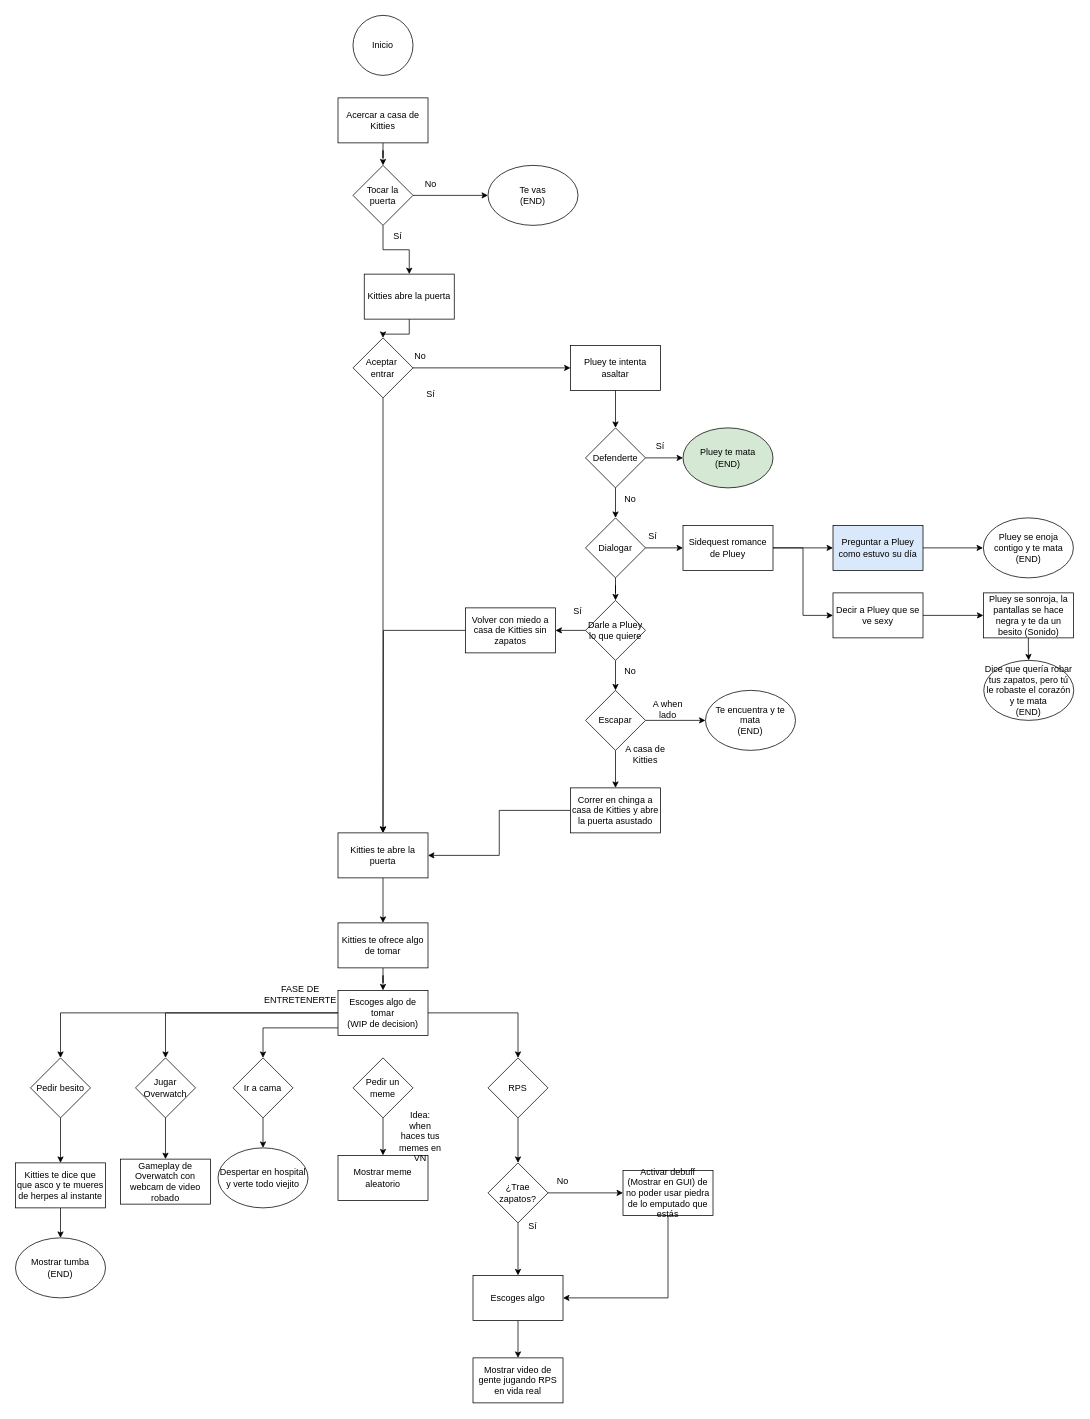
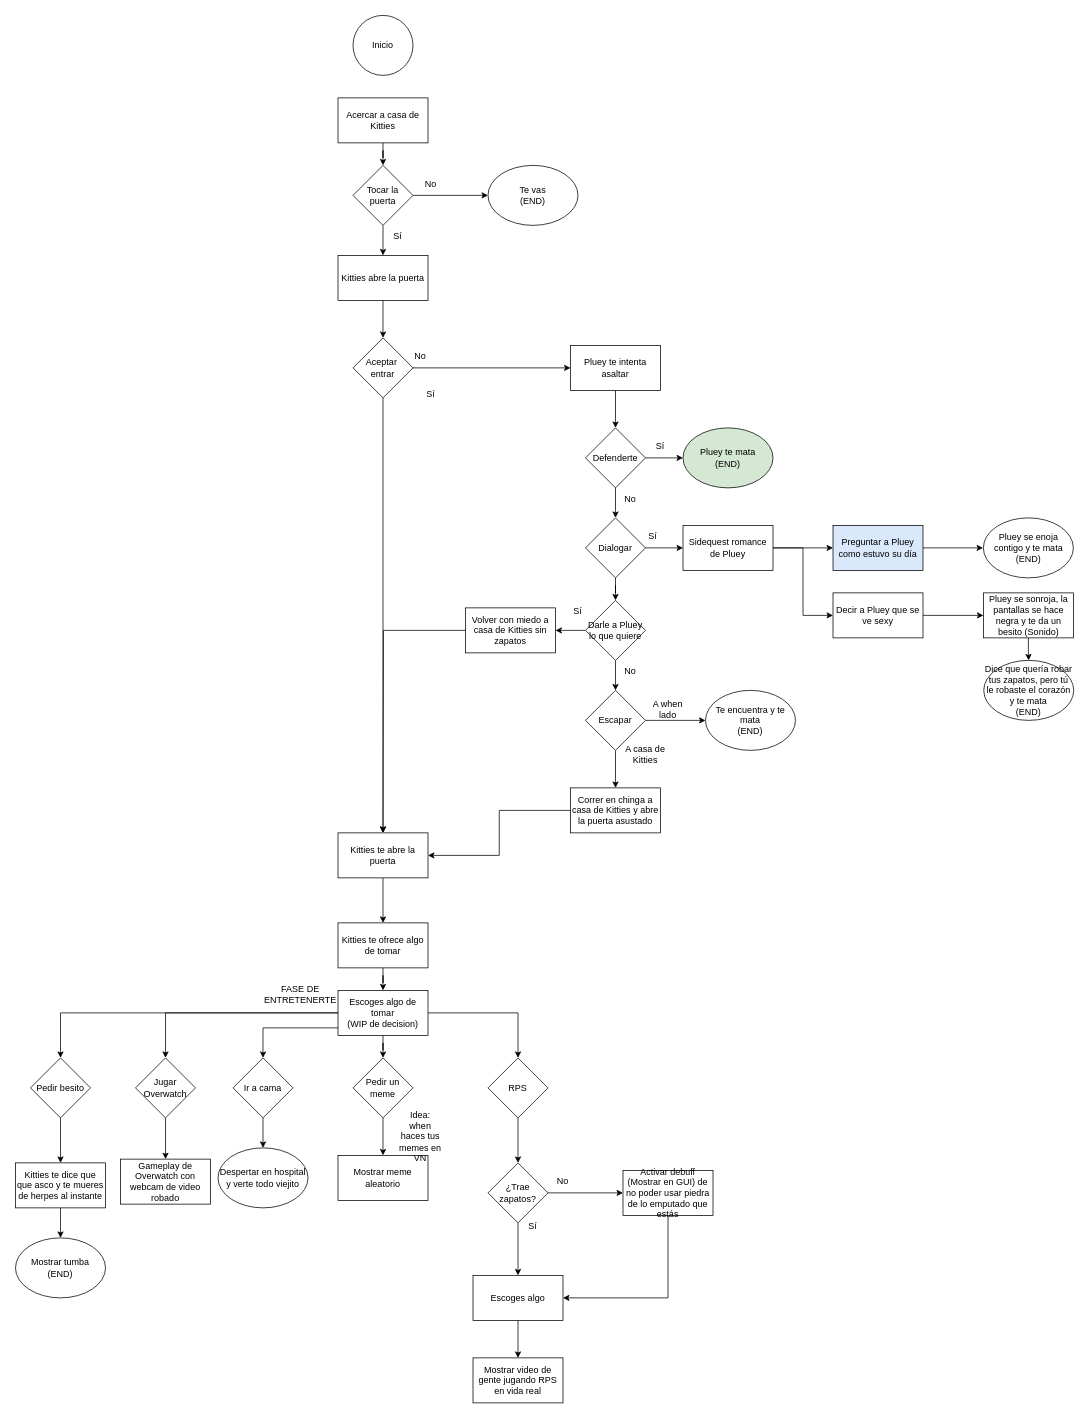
node "Kitties abre la puerta": moved (409, 297) -> (383, 278)
edge "Escoges algo de tomar (WIP de decision)" -> "Pedir un meme": added
